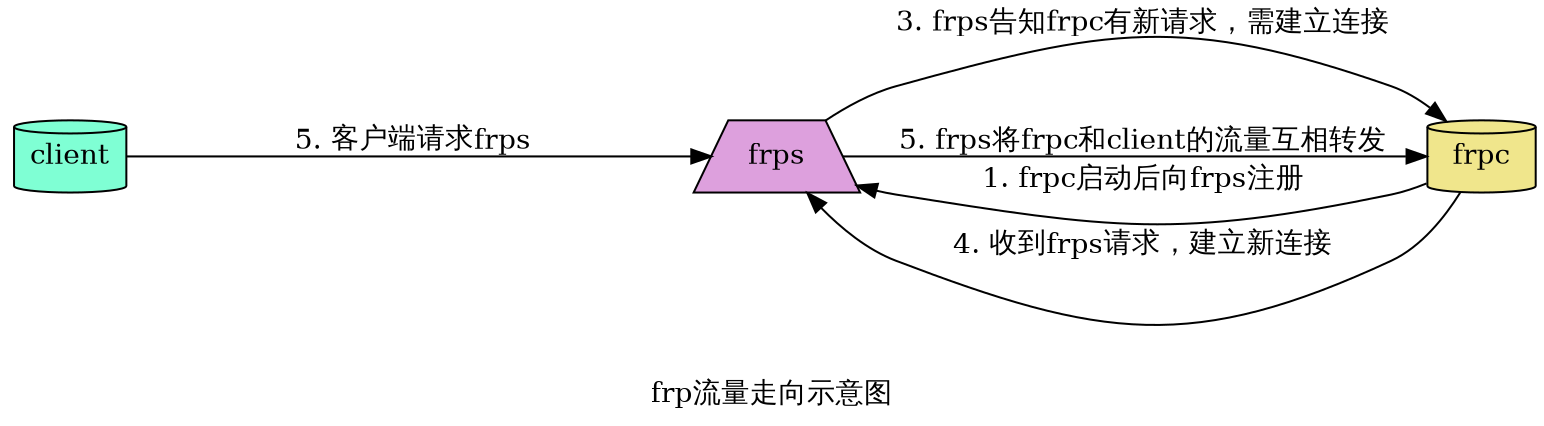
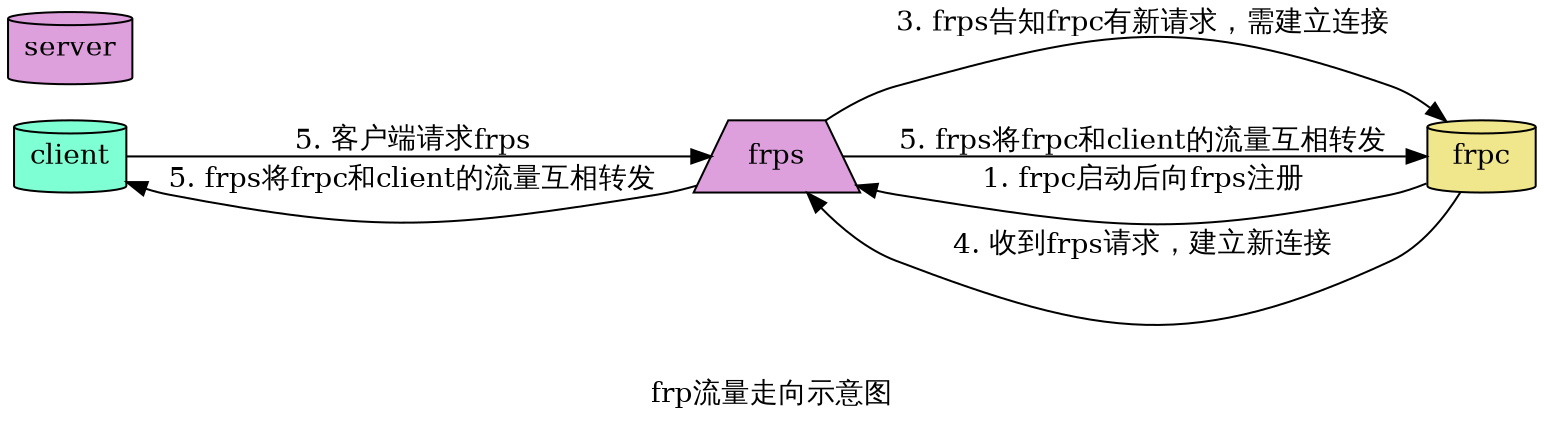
node "server": added
edge "frps" -> "client": added, label "5. frps将frpc和client的流量互相转发"
